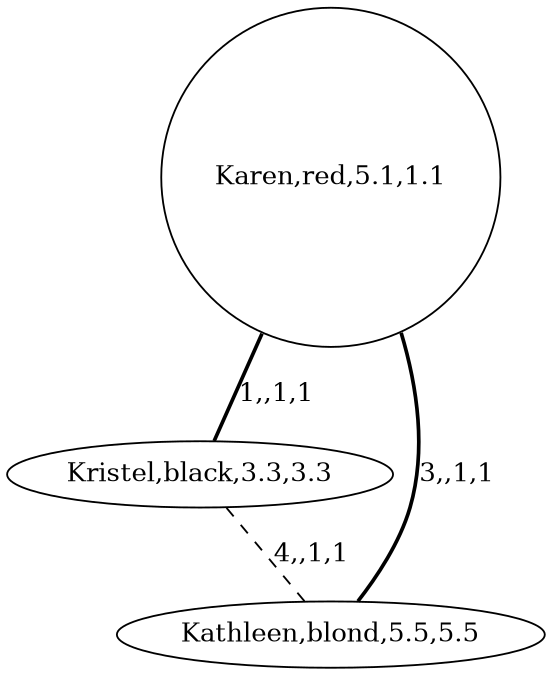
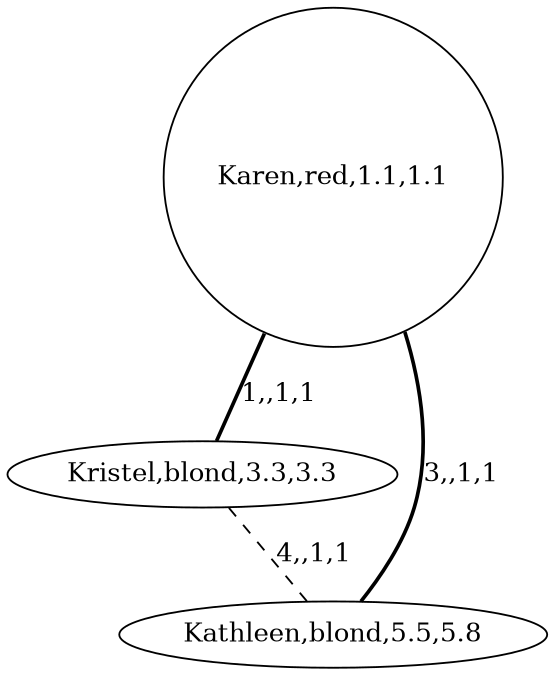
node "Karen,red,5.1,1.1": label "Karen,red,5.1,1.1" -> "Karen,red,1.1,1.1"
node "Kristel,black,3.3,3.3": label "Kristel,black,3.3,3.3" -> "Kristel,blond,3.3,3.3"
node "Kathleen,blond,5.5,5.5": label "Kathleen,blond,5.5,5.5" -> "Kathleen,blond,5.5,5.8"
